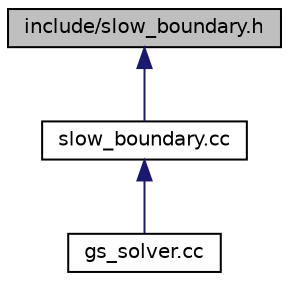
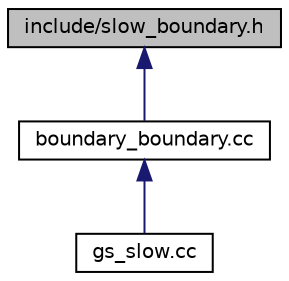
node "slow_boundary.cc": label "slow_boundary.cc" -> "boundary_boundary.cc"
node "gs_solver.cc": label "gs_solver.cc" -> "gs_slow.cc"
